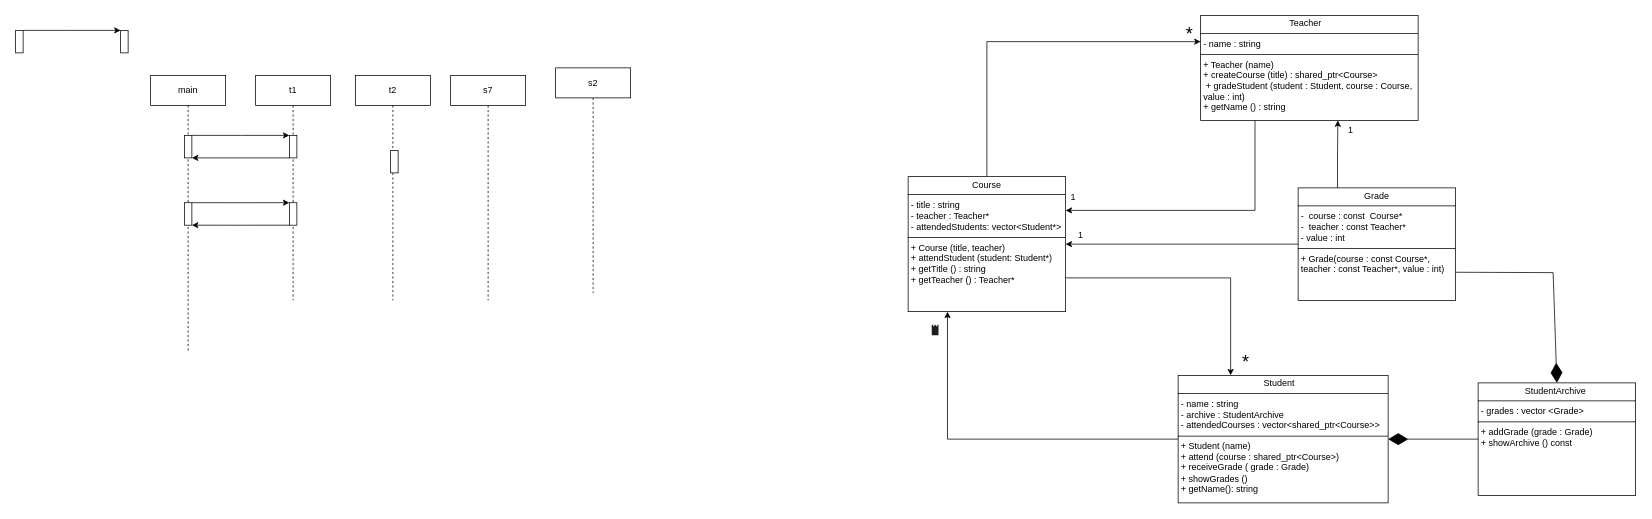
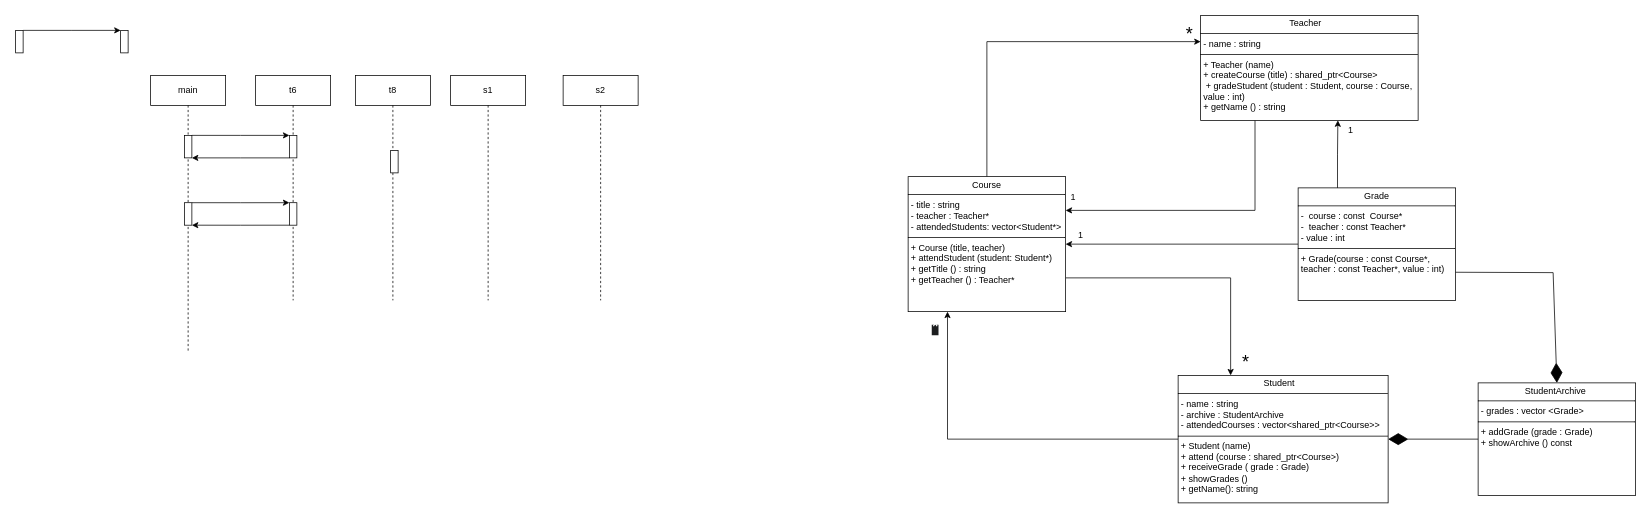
node "t1": label "t1" -> "t6"
node "t2": label "t2" -> "t8"
node "s7": label "s7" -> "s1"
node "s2": moved (593, 180) -> (600, 188)
